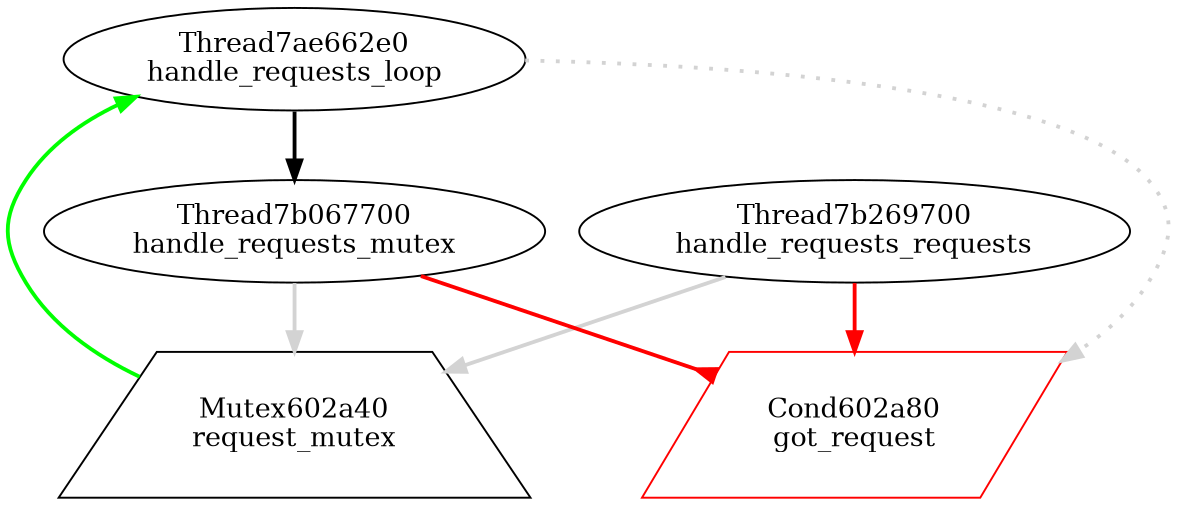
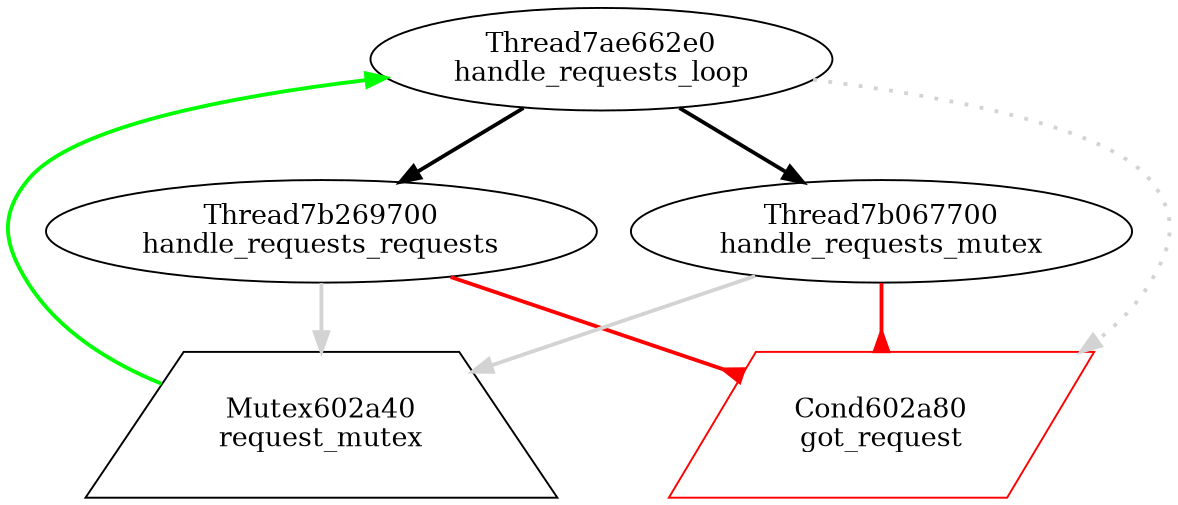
edge "Thread7ae662e0 handle_requests_loop" -> "Thread7b269700 handle_requests_requests": added
edge "Thread7b269700 handle_requests_requests" -> "Cond602a80 got_request": arrowhead normal -> inv
